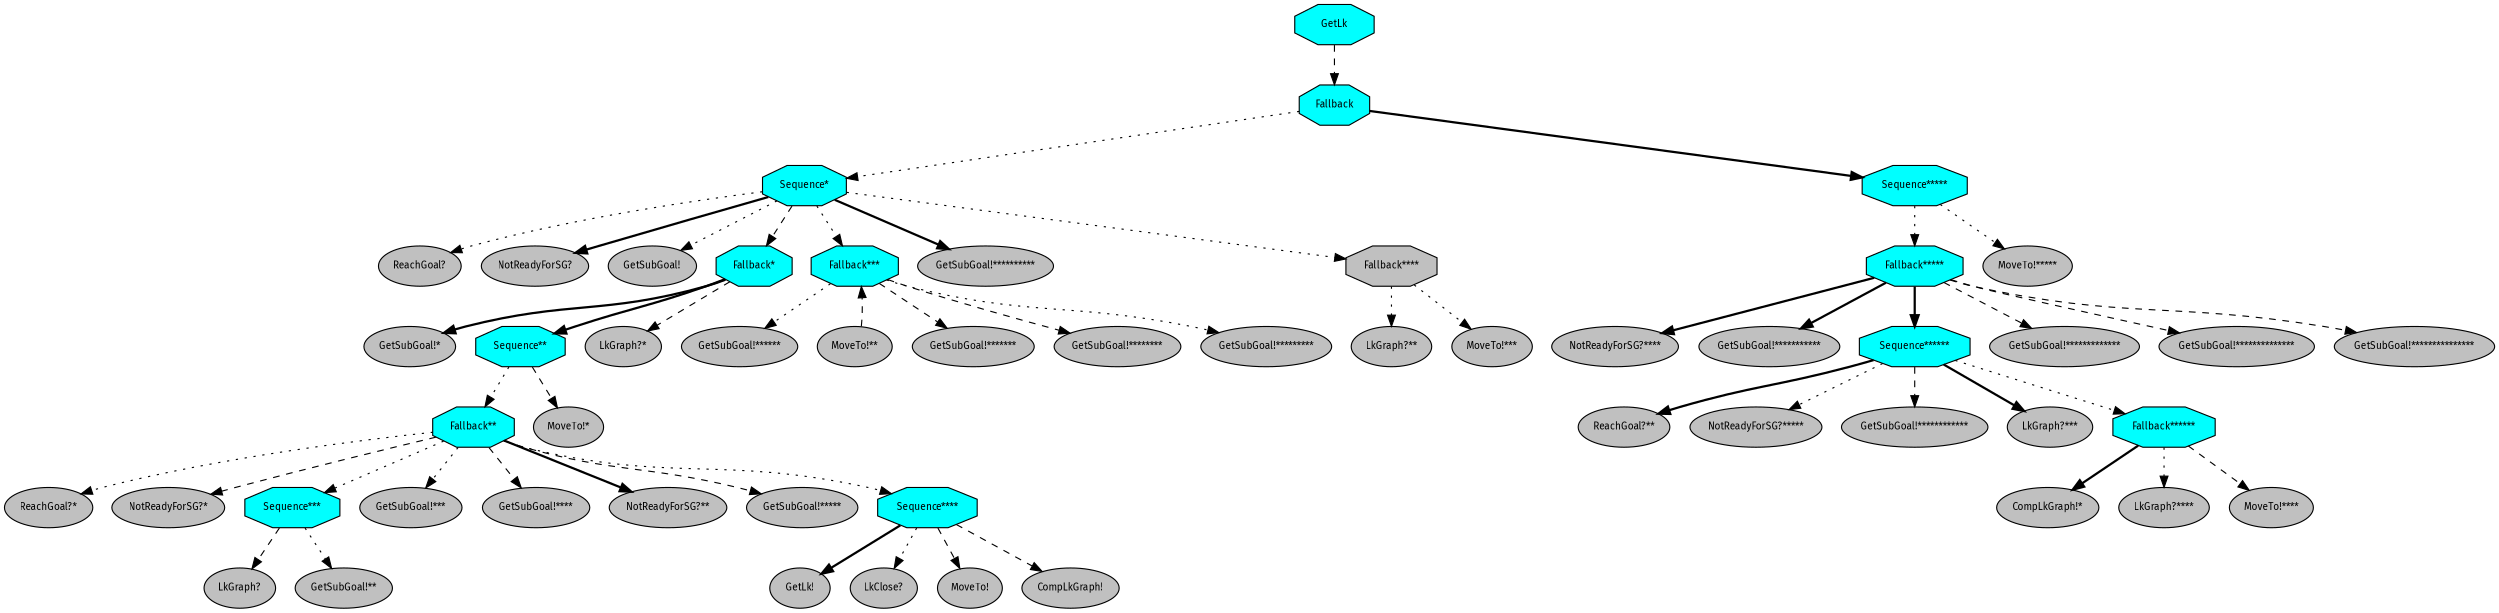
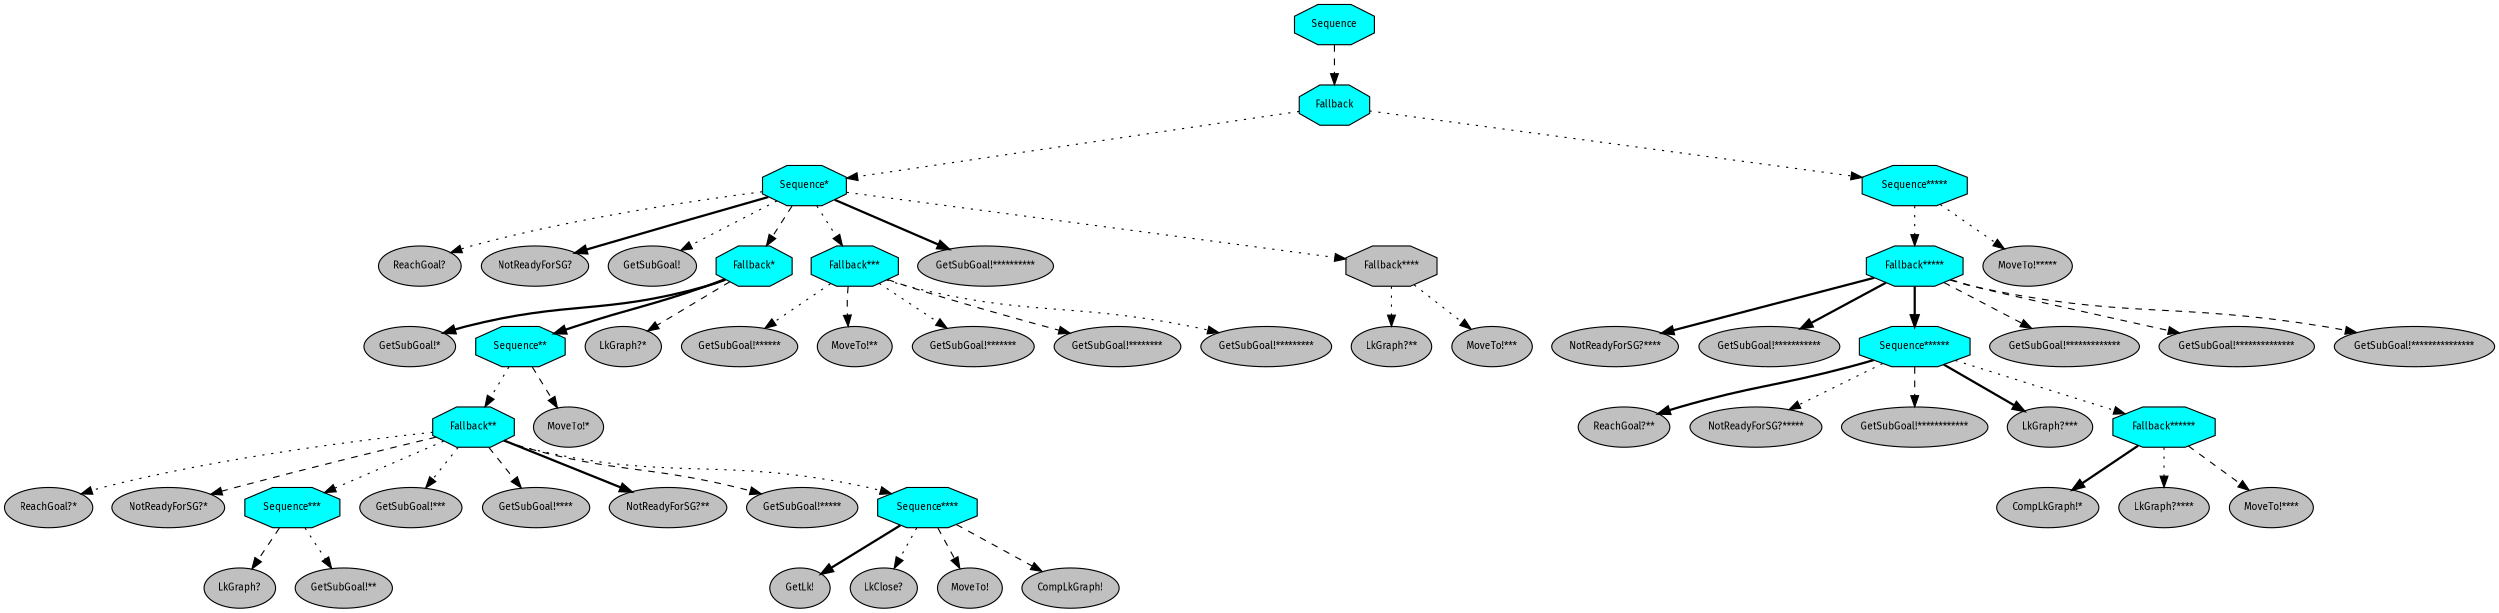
node "GetLk": label "GetLk" -> "Sequence"
edge "Fallback" -> "Sequence*****": style bold -> dotted
edge "Fallback***" -> "GetSubGoal!*******": style dashed -> dotted
edge "MoveTo!**" -> "Fallback***": reversed
